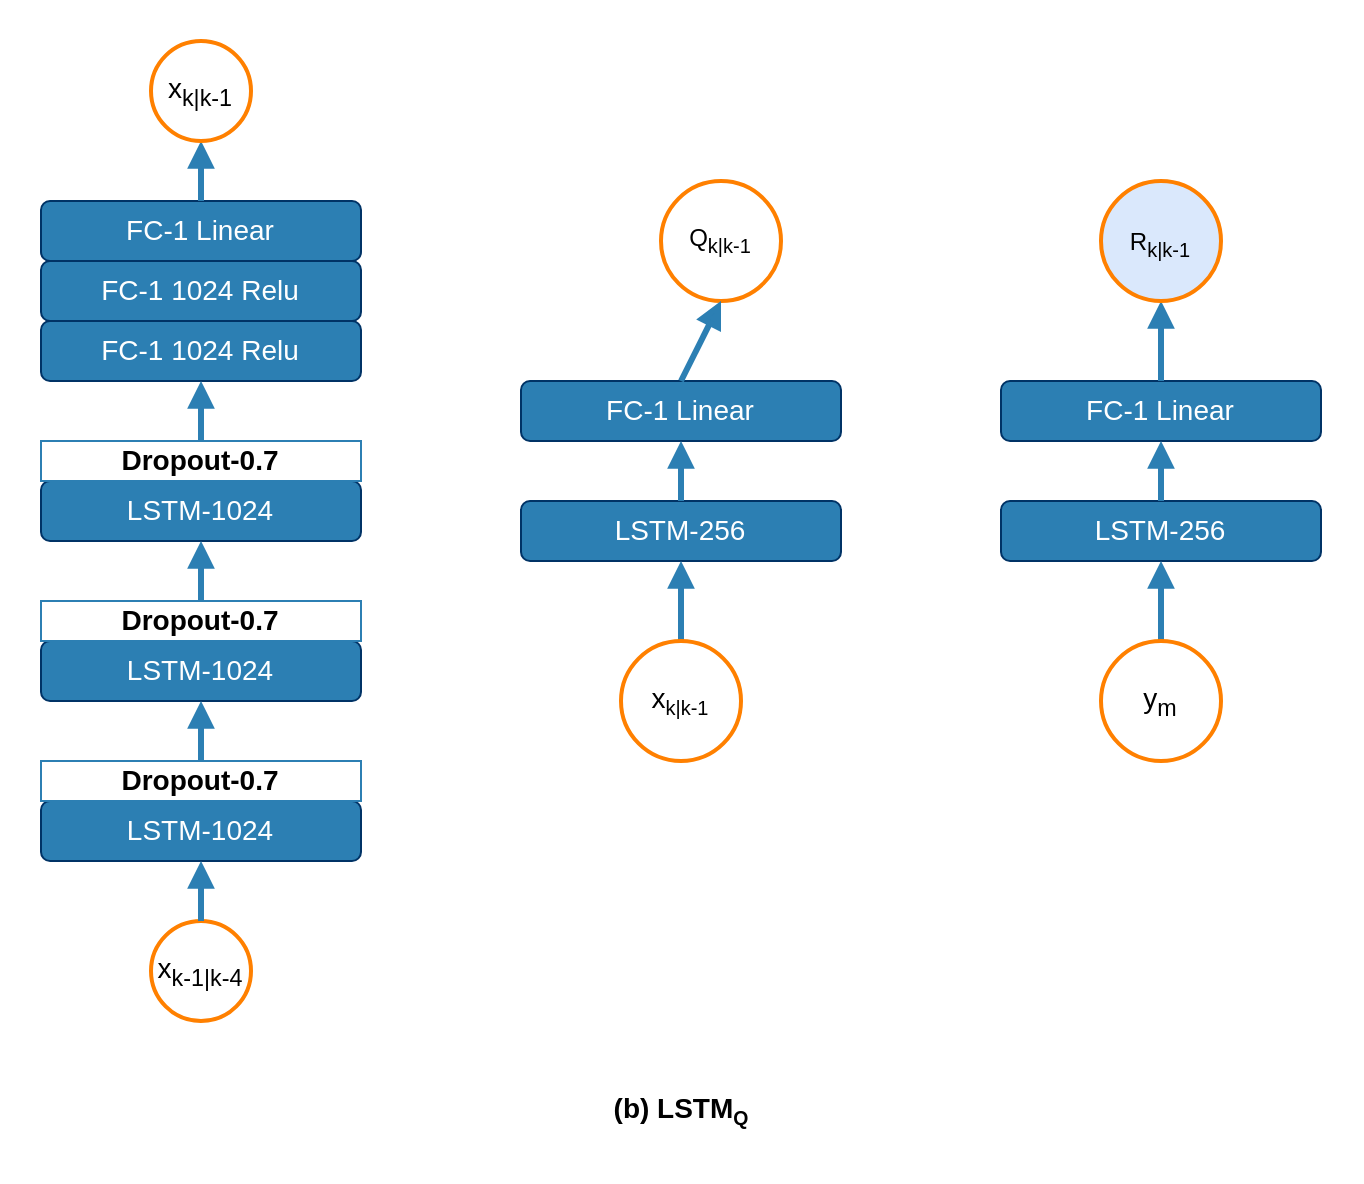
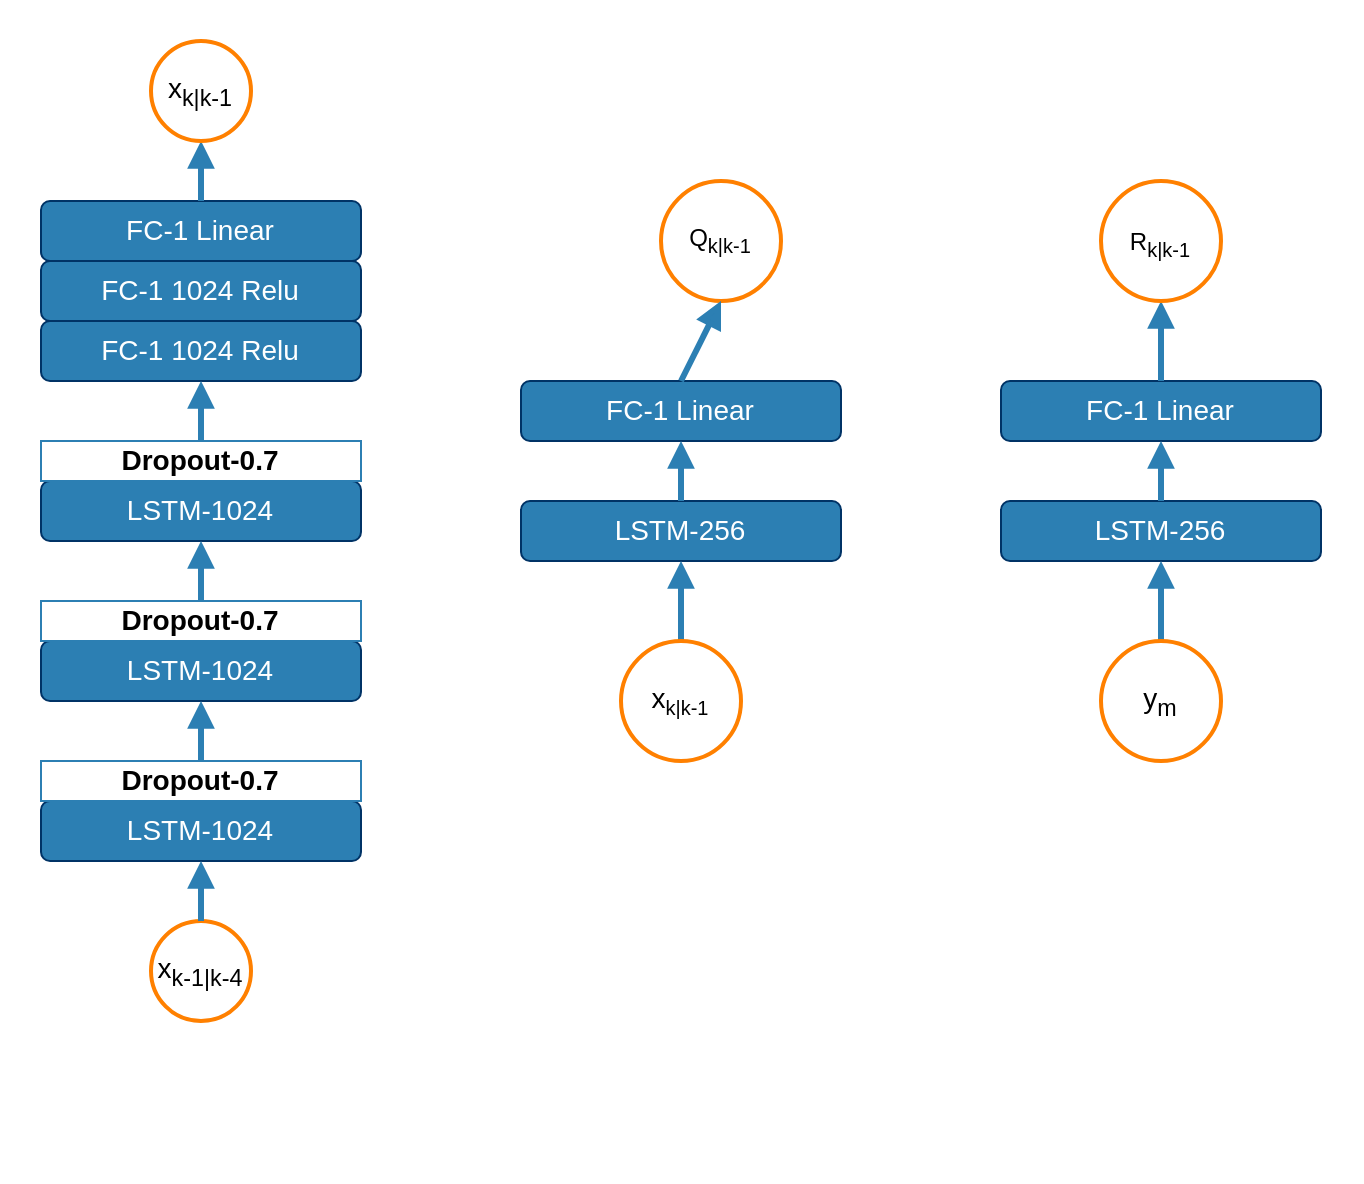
node "Rk|k-1": fillcolor #dae8fc -> #ffffff
node "(b) LSTMQ": removed
